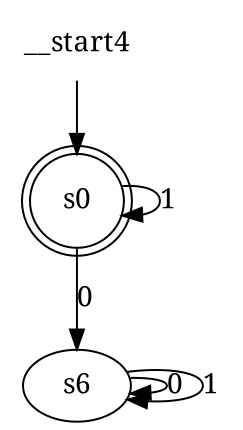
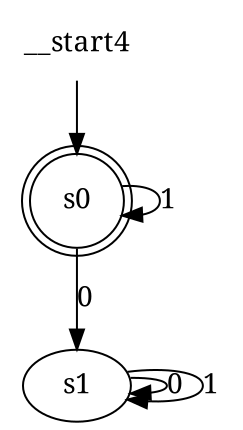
node "s6": label "s6" -> "s1"
